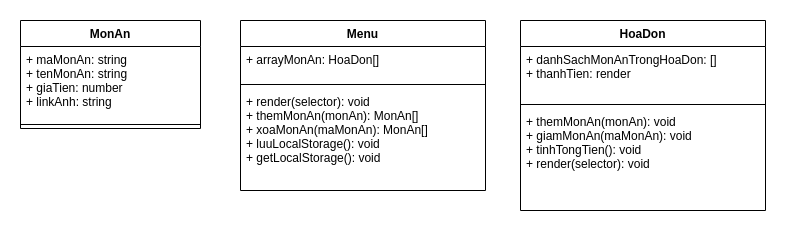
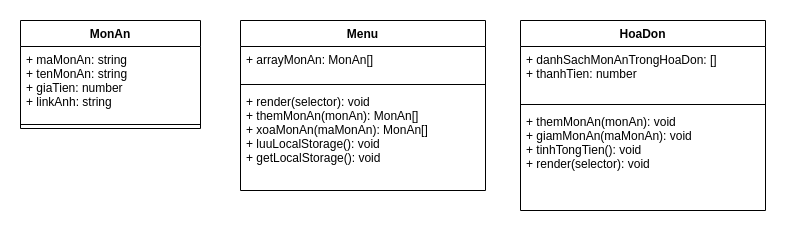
node "+ arrayMonAn: HoaDon[]": label "+ arrayMonAn: HoaDon[]" -> "+ arrayMonAn: MonAn[]"
node "+ danhSachMonAnTrongHoaDon: [] + thanhTien: render": label "+ danhSachMonAnTrongHoaDon: [] + thanhTien: render" -> "+ danhSachMonAnTrongHoaDon: [] + thanhTien: number"
